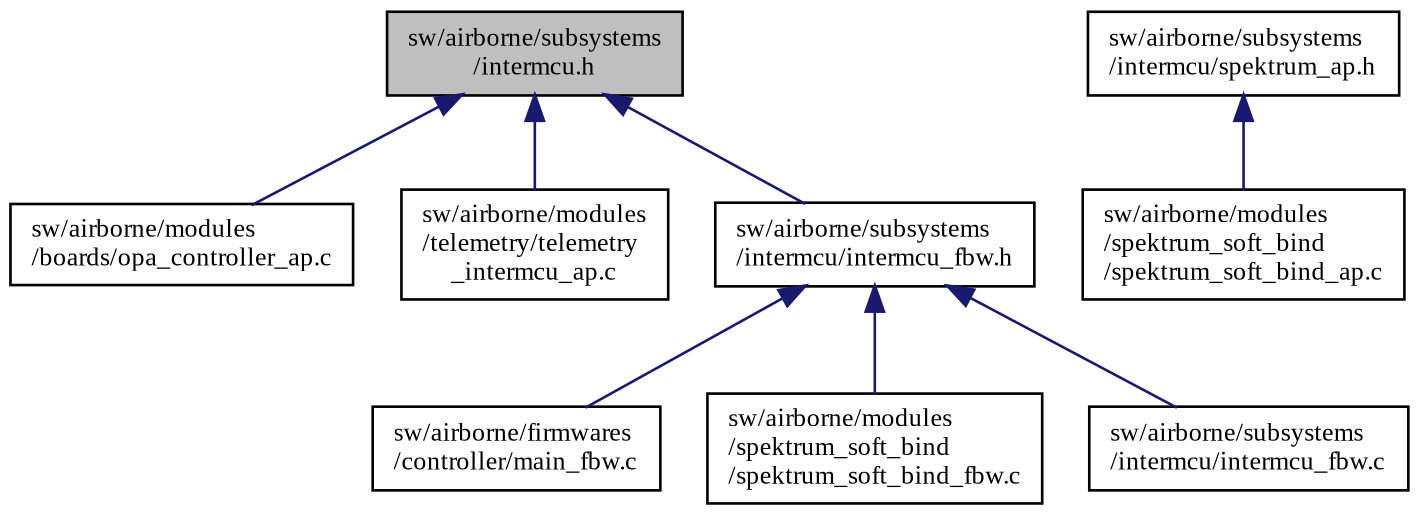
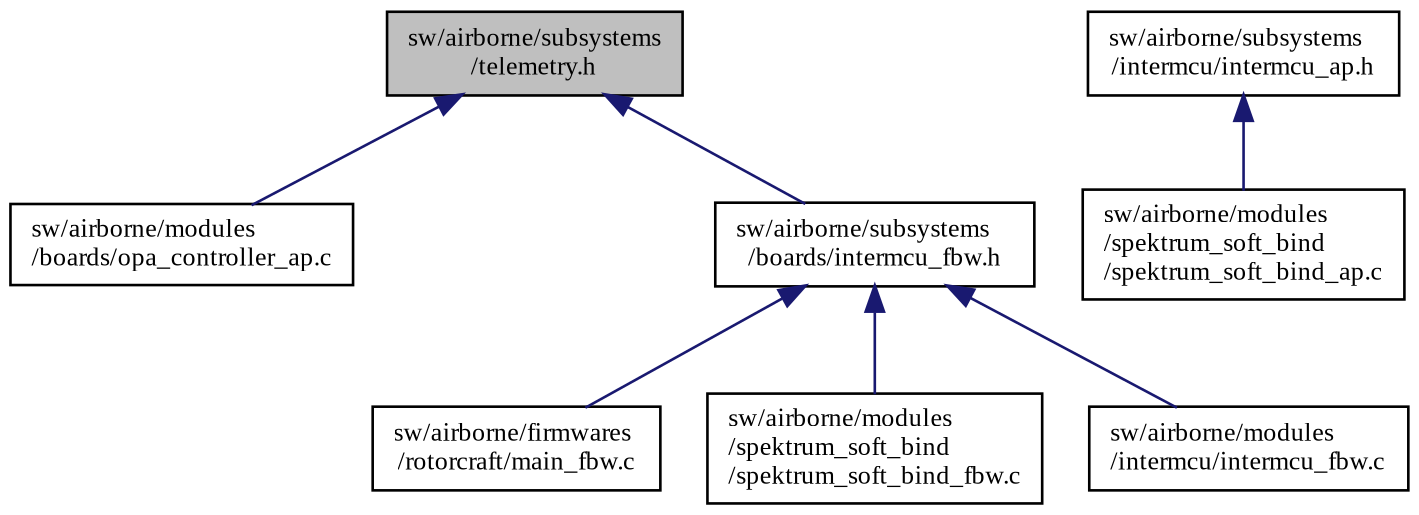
node "sw/airborne/subsystems /intermcu.h": label "sw/airborne/subsystems /intermcu.h" -> "sw/airborne/subsystems /telemetry.h"
node "sw/airborne/subsystems /intermcu/spektrum_ap.h": label "sw/airborne/subsystems /intermcu/spektrum_ap.h" -> "sw/airborne/subsystems /intermcu/intermcu_ap.h"
node "sw/airborne/modules /telemetry/telemetry _intermcu_ap.c": removed
node "sw/airborne/subsystems /intermcu/intermcu_fbw.h": label "sw/airborne/subsystems /intermcu/intermcu_fbw.h" -> "sw/airborne/subsystems /boards/intermcu_fbw.h"
node "sw/airborne/firmwares /controller/main_fbw.c": label "sw/airborne/firmwares /controller/main_fbw.c" -> "sw/airborne/firmwares /rotorcraft/main_fbw.c"
node "sw/airborne/subsystems /intermcu/intermcu_fbw.c": label "sw/airborne/subsystems /intermcu/intermcu_fbw.c" -> "sw/airborne/modules /intermcu/intermcu_fbw.c"
